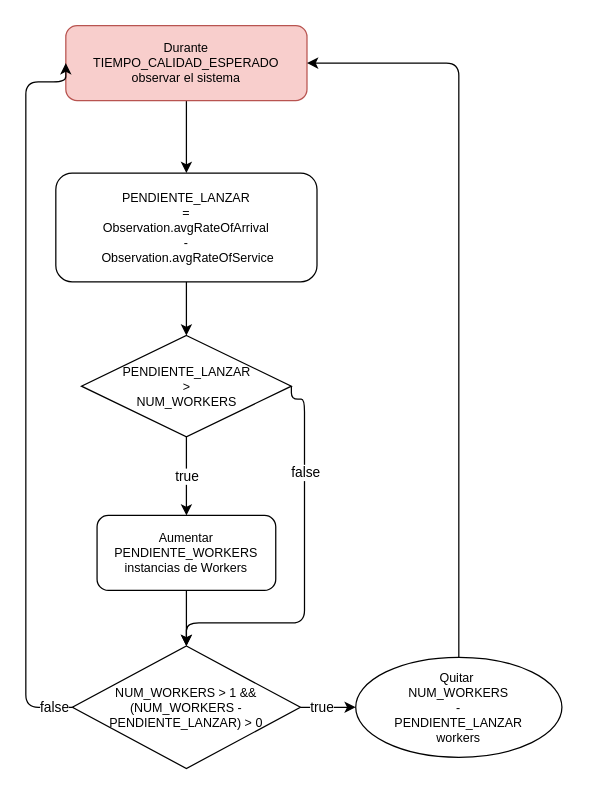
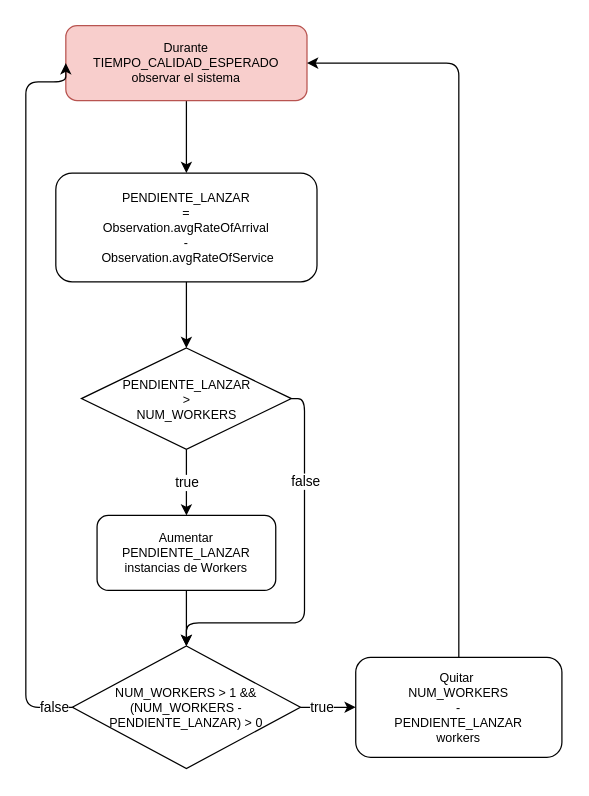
node "PENDIENTE_LANZAR >NUM_WORKERS": moved (186, 386) -> (186, 399)
node "Aumentar PENDIENTE_WORKERS instancias de Workers": label "Aumentar PENDIENTE_WORKERS instancias de Workers" -> "Aumentar PENDIENTE_LANZAR instancias de Workers"
node "Quitar NUM_WORKERS-PENDIENTE_LANZARworkers": shape ellipse -> rounded rectangle
